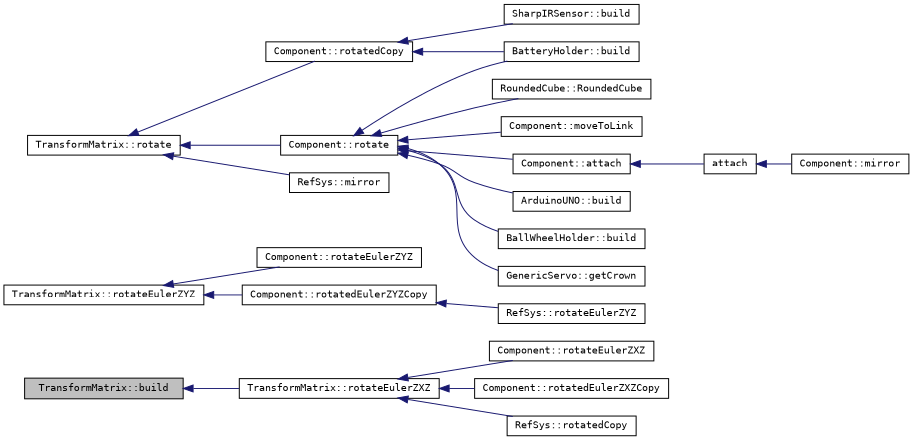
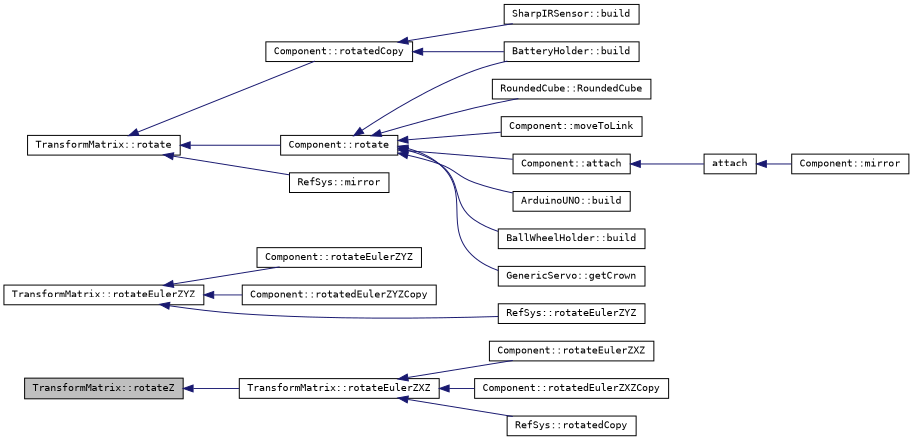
edge "RefSys::rotateEulerZYZ" -> "Component::rotatedEulerZYZCopy": now "RefSys::rotateEulerZYZ" -> "TransformMatrix::rotateEulerZYZ"
node "TransformMatrix::build": label "TransformMatrix::build" -> "TransformMatrix::rotateZ"
